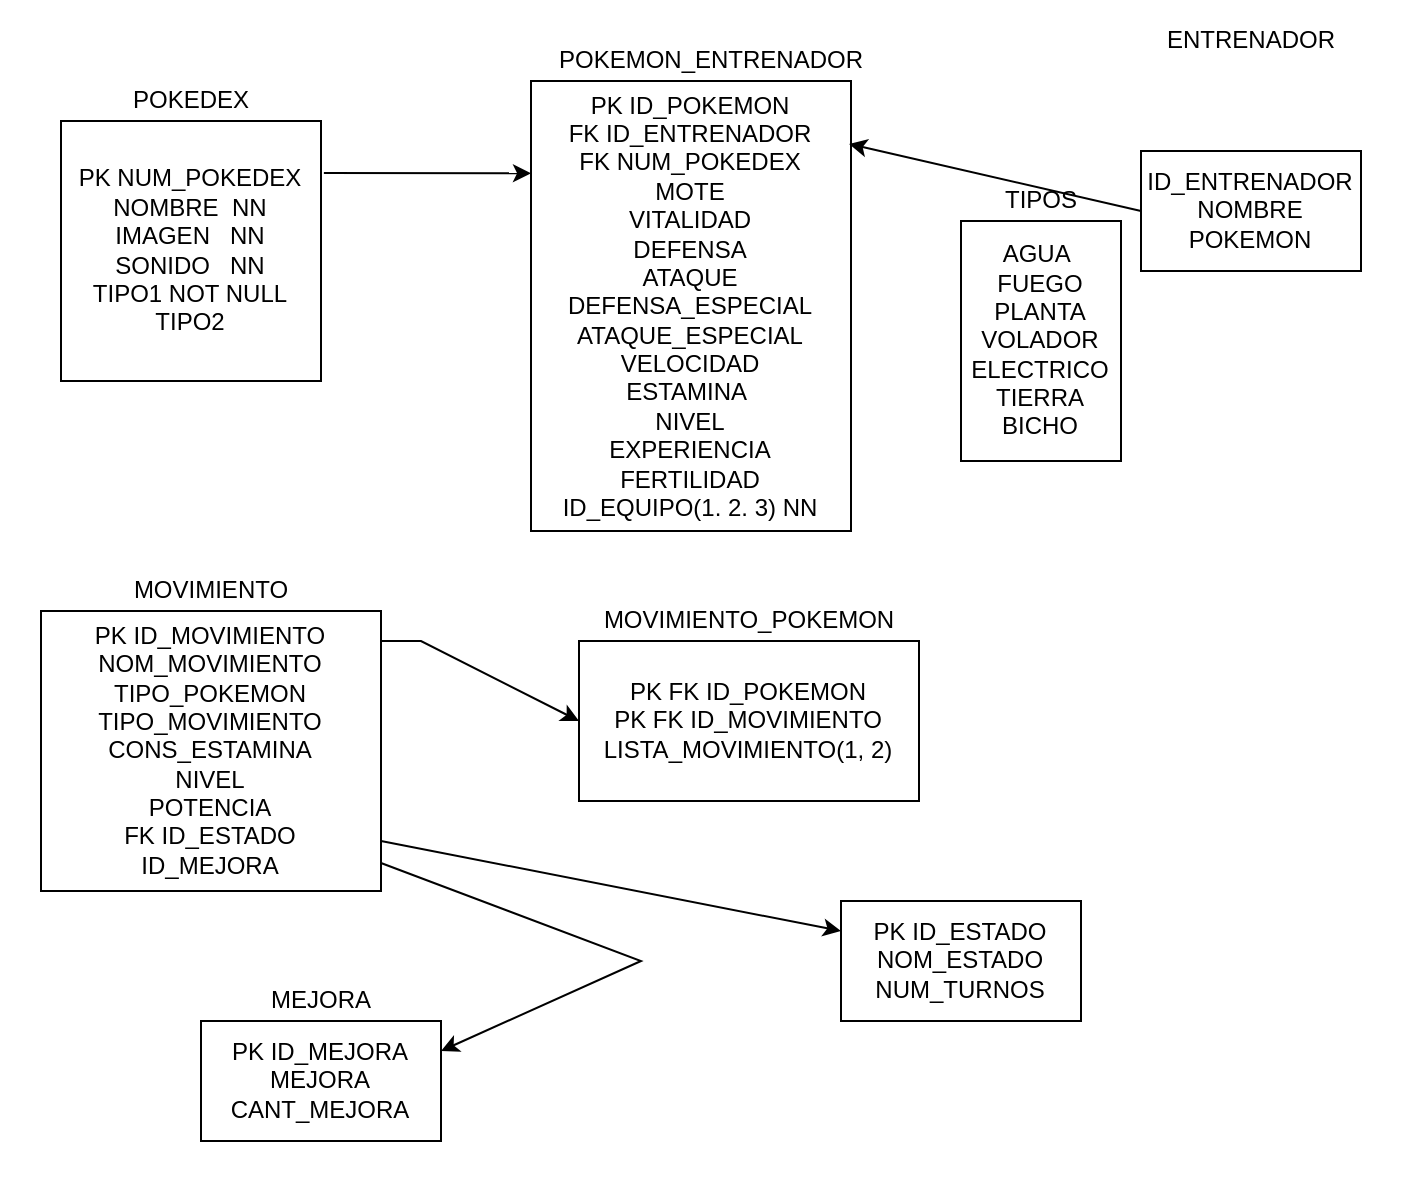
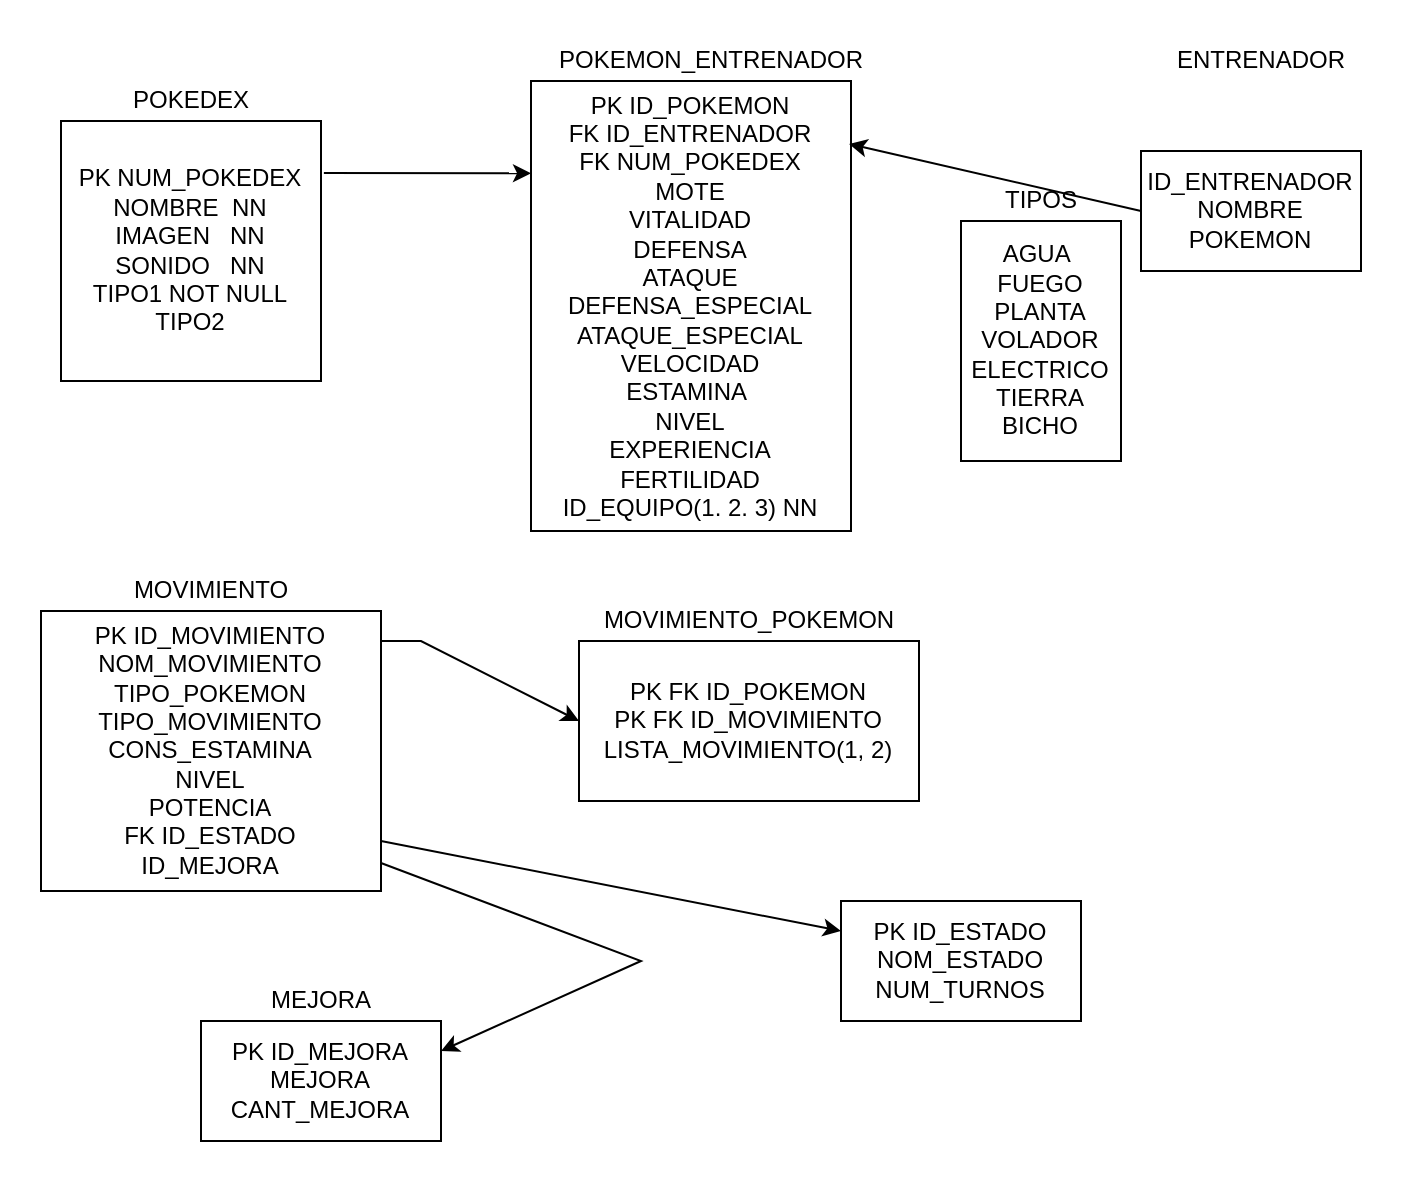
node "ENTRENADOR": moved (1251, 41) -> (1261, 61)
